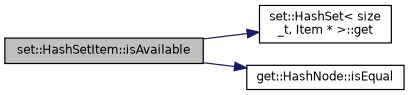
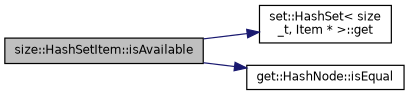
node "set::HashSetItem::isAvailable": label "set::HashSetItem::isAvailable" -> "size::HashSetItem::isAvailable"
